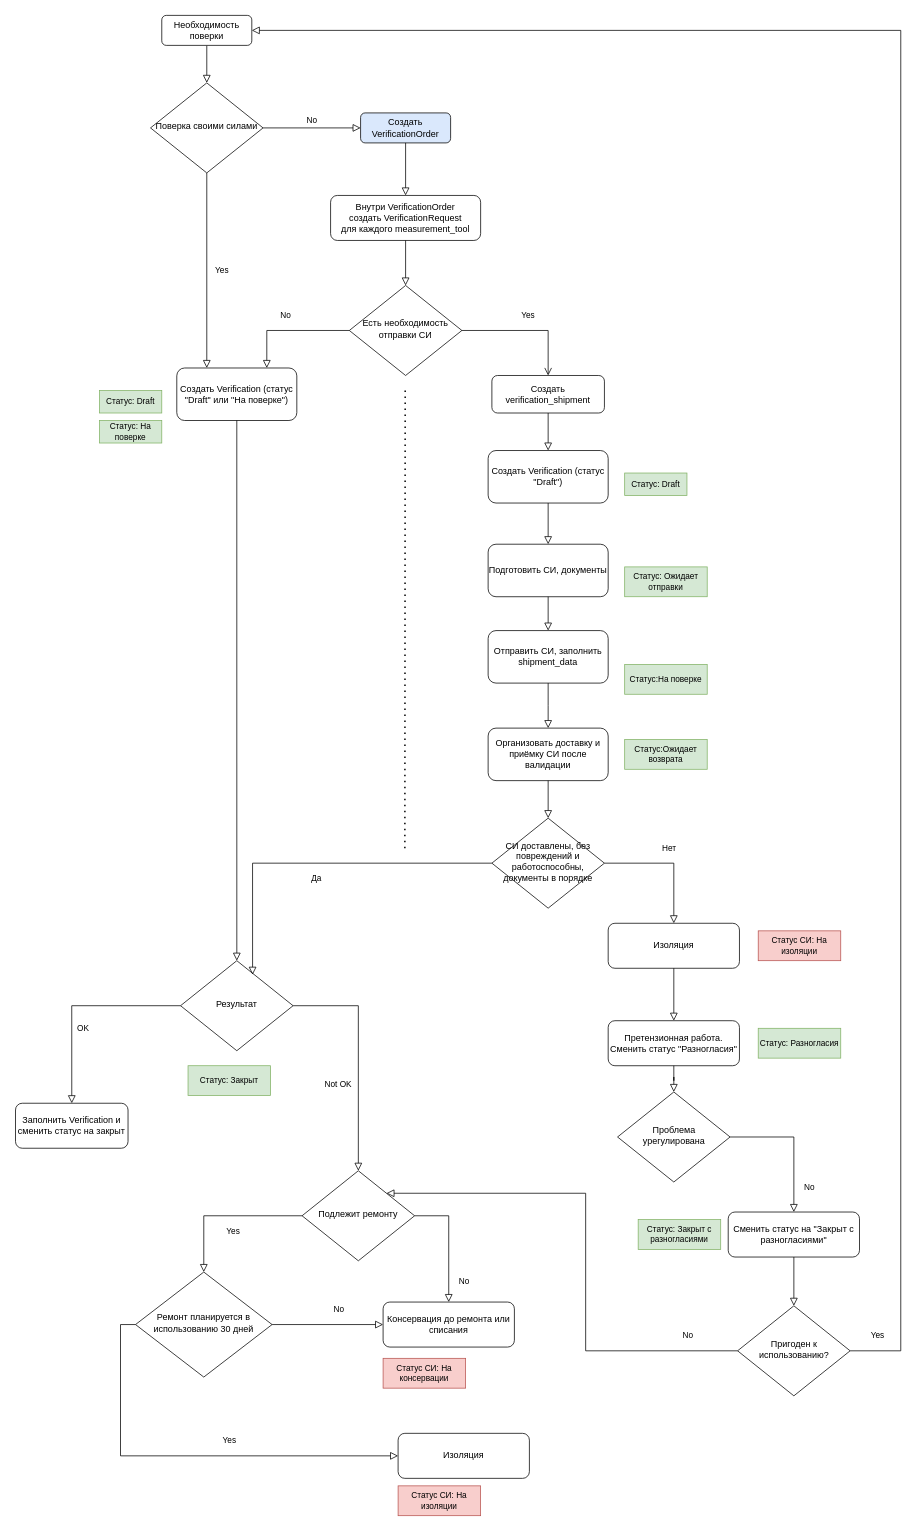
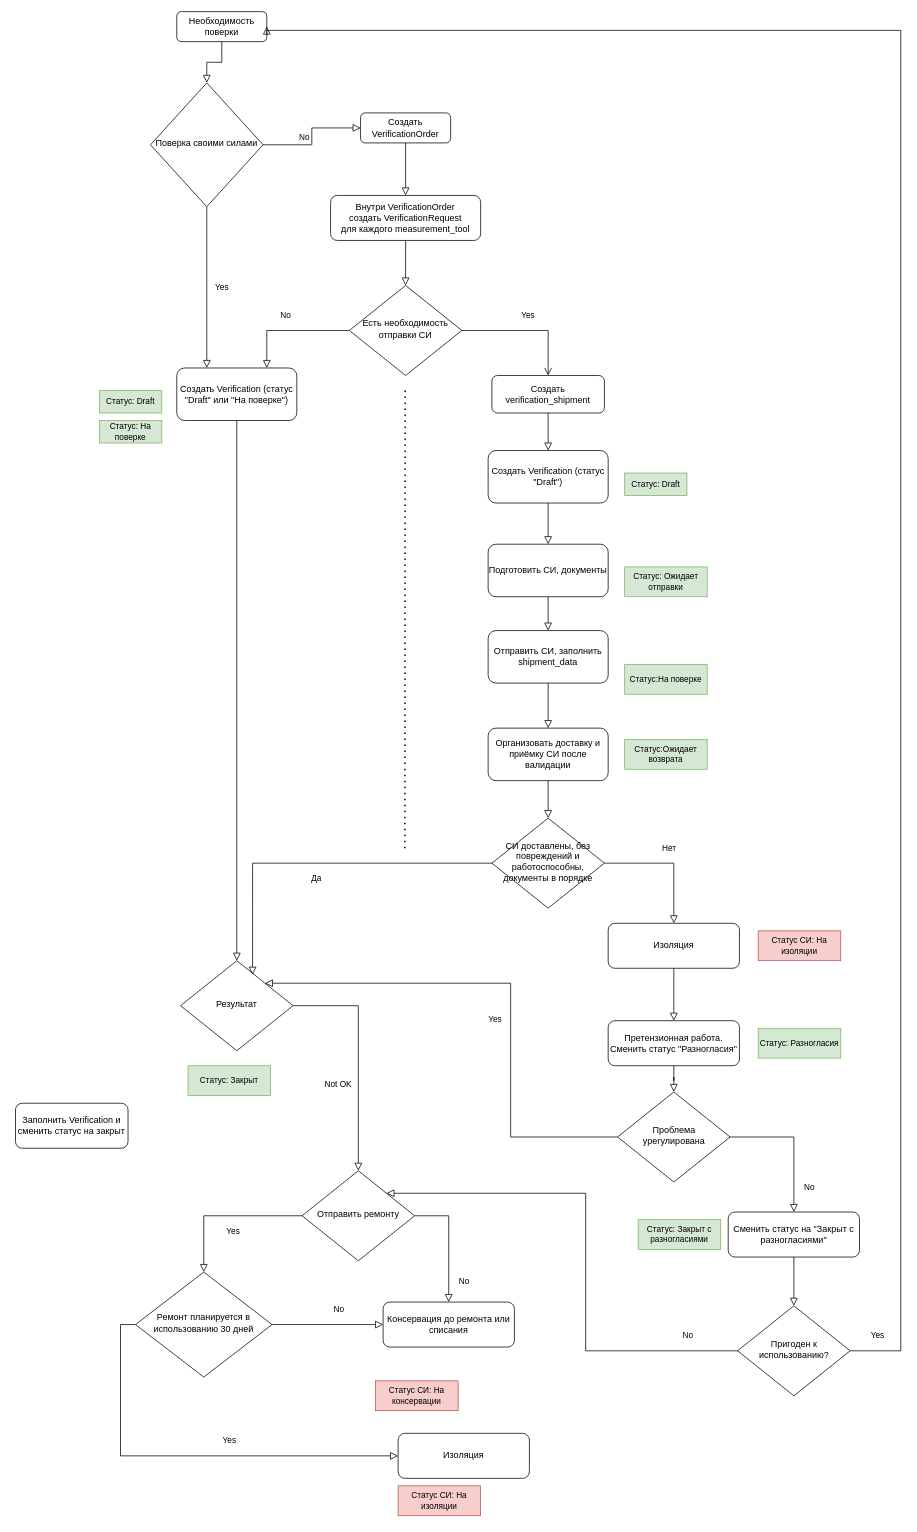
node "Необходимость поверки": moved (207, 30) -> (222, 27)
node "Поверка своими силами": size 113x90 -> 113x124
node "Создать VerificationOrder": fillcolor #dae8fc -> #ffffff
edge "Проблема урегулирована" -> "Результат": added, label "Yes"
edge "Результат" -> "Заполнить Verification и сменить статус на закрыт": removed, label "OK"
node "Подлежит ремонту": label "Подлежит ремонту" -> "Отправить ремонту"
node "Статус СИ: На консервации": moved (424, 1373) -> (417, 1395)
